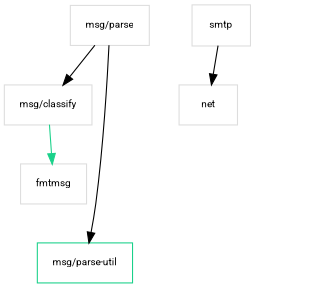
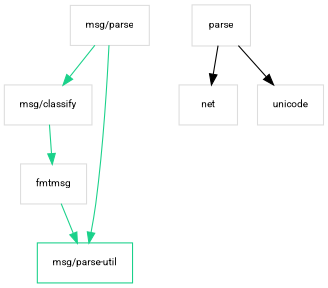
node "smtp": label "smtp" -> "parse"
edge "msg/parse" -> "msg/classify": color black -> #1ad18a
node "unicode": added
edge "msg/parse" -> "msg/parse-util": color black -> #1ad18a
edge "fmtmsg" -> "msg/parse-util": added
